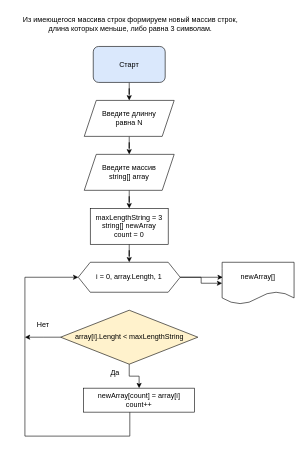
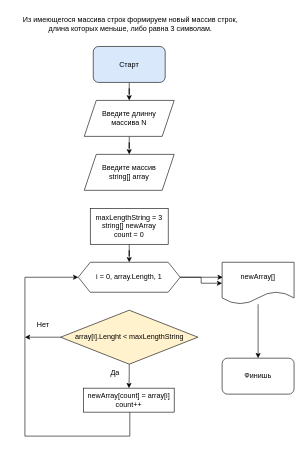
node "Введите длинну равна N": label "Введите длинну равна N" -> "Введите длинну массива N"
edge "Введите массив string[] array" -> "maxLengthString = 3 string[] newArray count = 0": removed
edge "newArray[]" -> "Финишь": added
node "Финишь": added
node "newArray[count] = array[i] count++": size 111x24 -> 91x24
